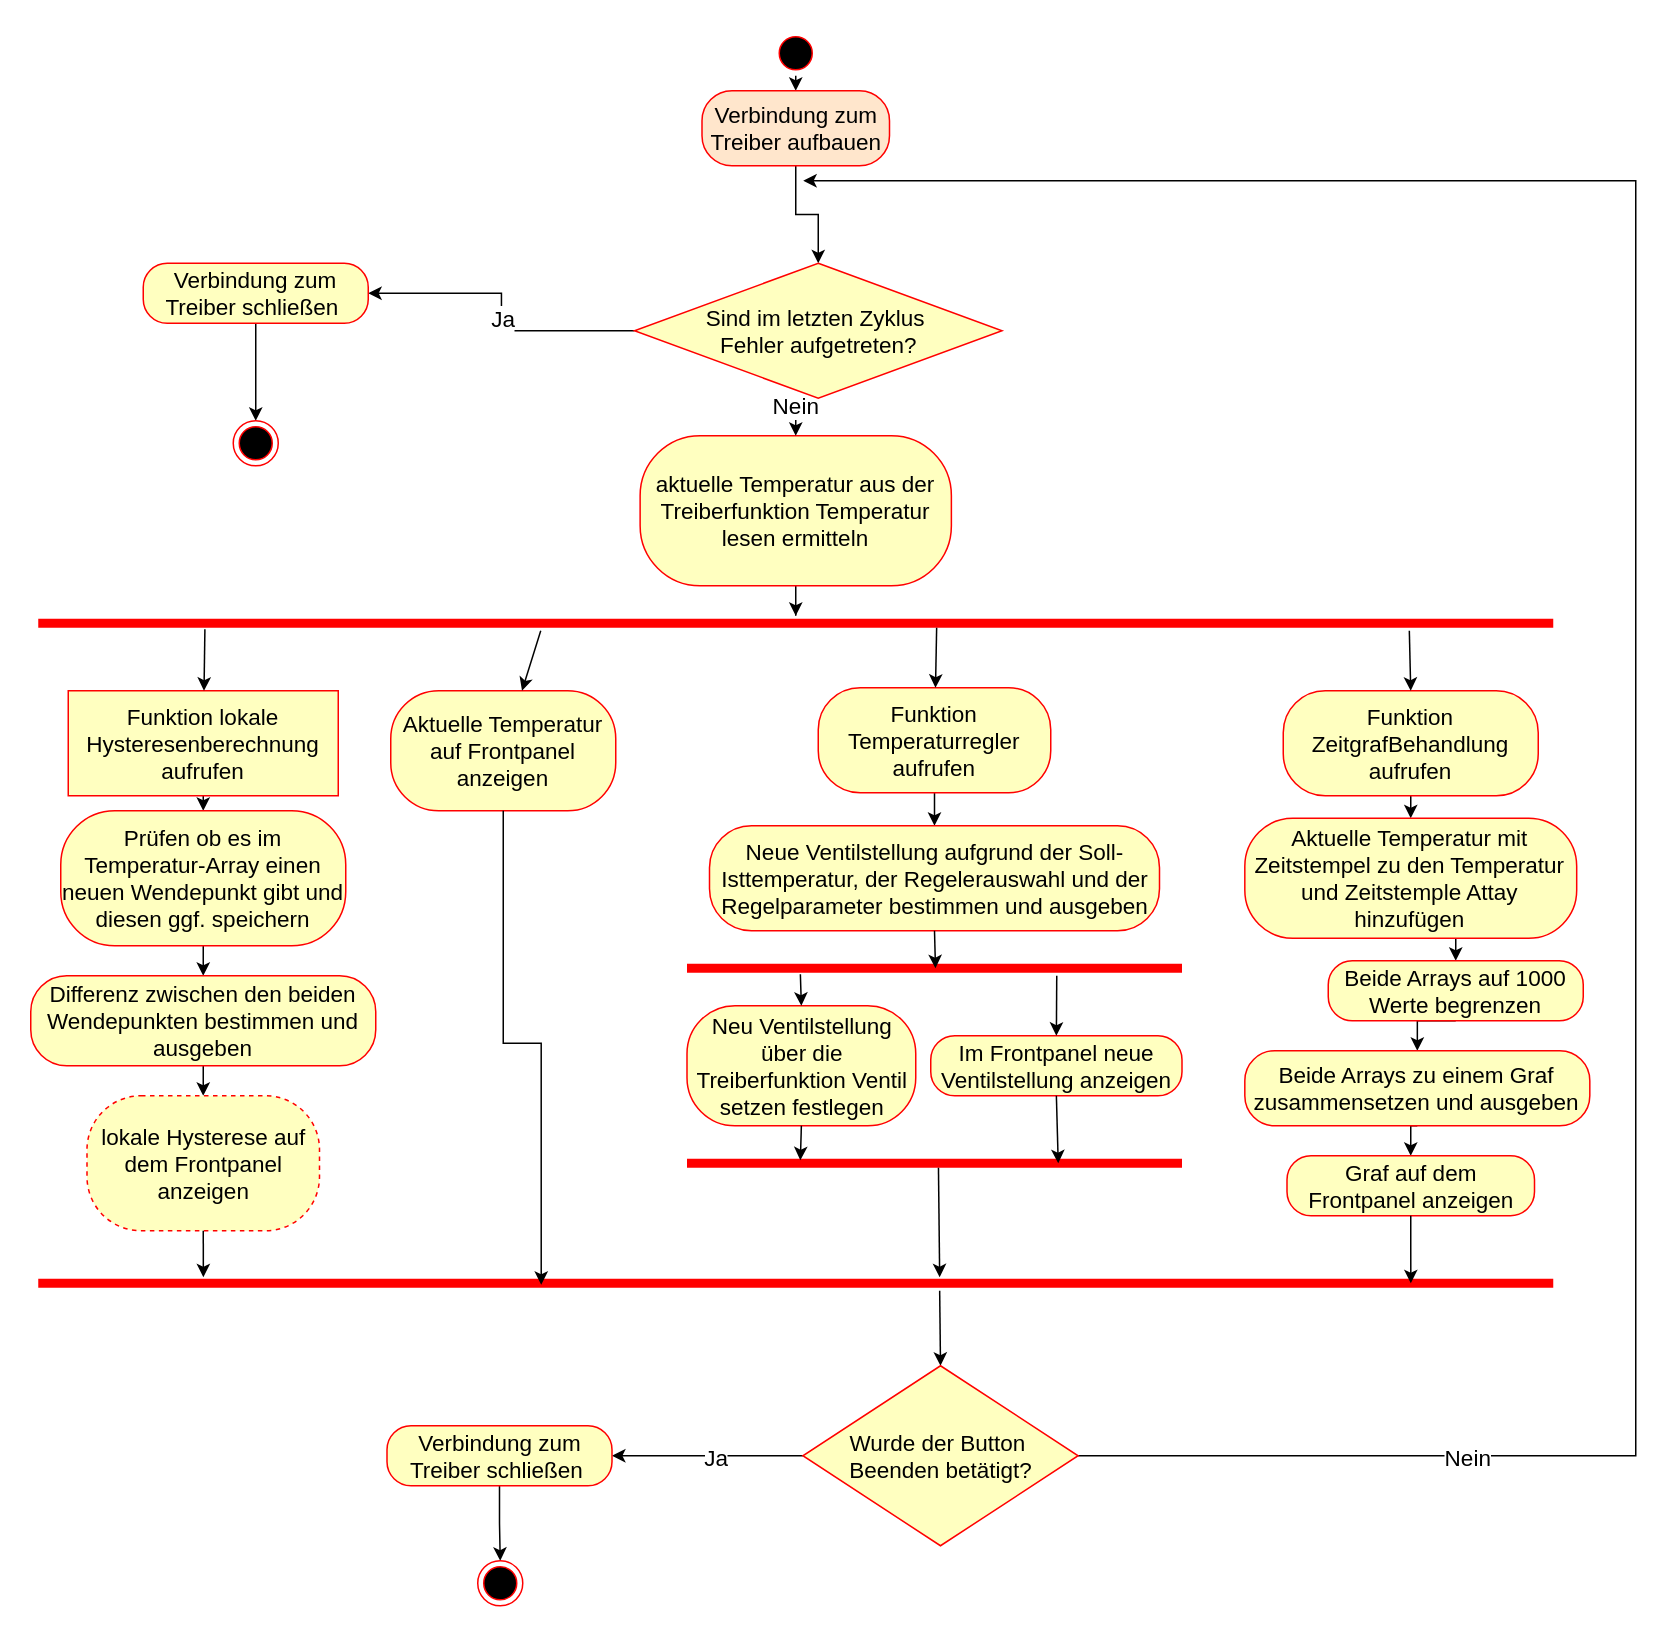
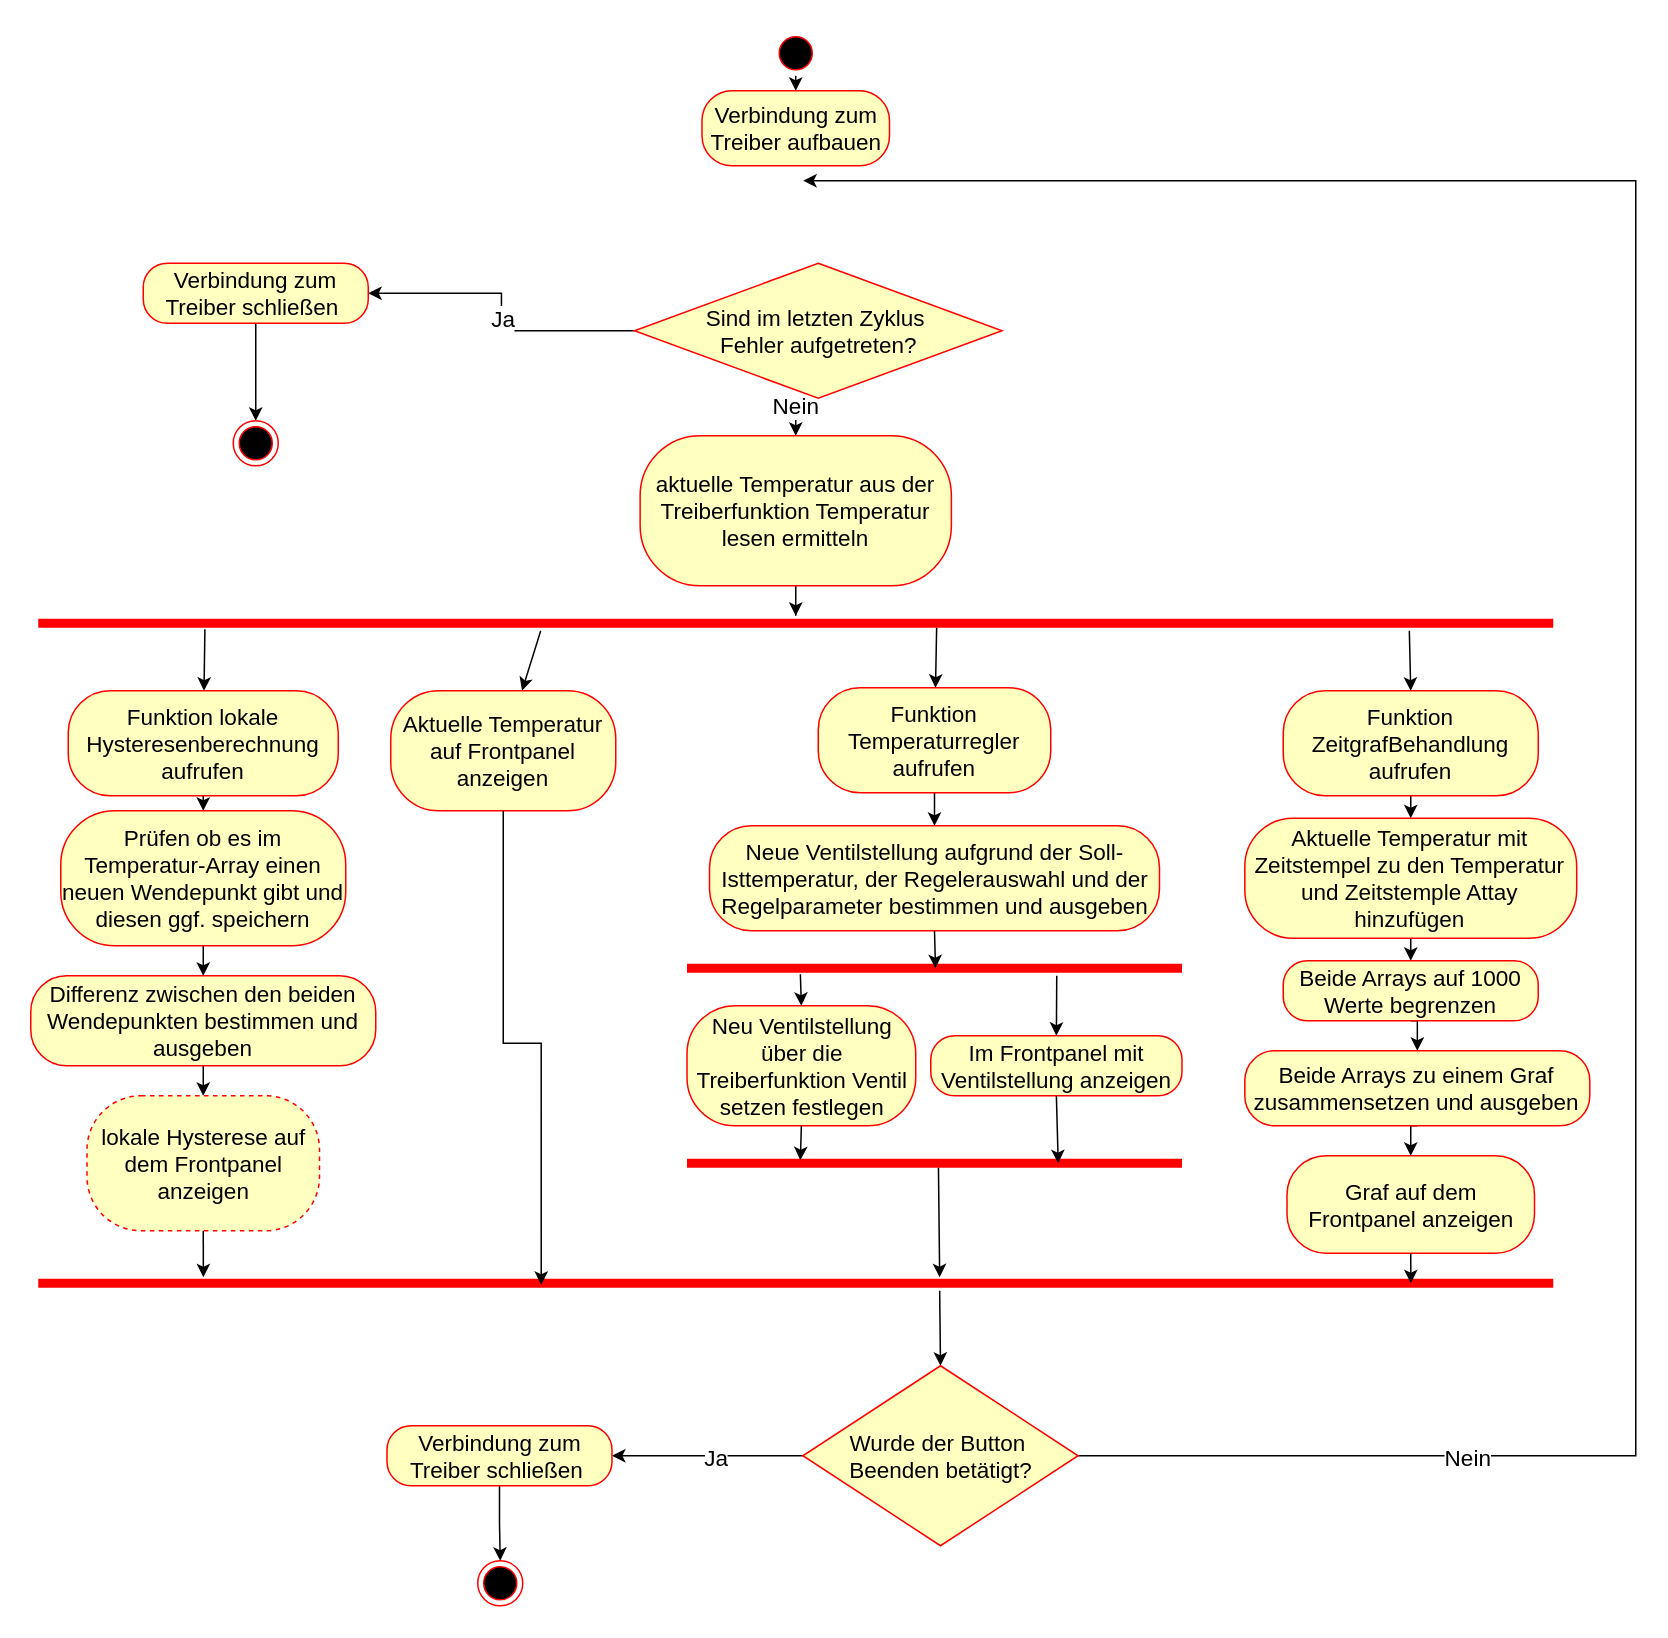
node "Verbindung zum Treiber aufbauen": fillcolor #ffe6cc -> #ffffc0
edge "Verbindung zum Treiber aufbauen" -> "Sind im letzten Zyklus Fehler aufgetreten?": removed
node "Funktion lokale Hysteresenberechnung aufrufen": shape rectangle -> rounded rectangle
node "Beide Arrays auf 1000 Werte begrenzen": moved (1456, 991) -> (1411, 991)
node "Im Frontpanel neue Ventilstellung anzeigen": label "Im Frontpanel neue Ventilstellung anzeigen" -> "Im Frontpanel mit Ventilstellung anzeigen"
node "Graf auf dem Frontpanel anzeigen": size 248x60 -> 248x98
